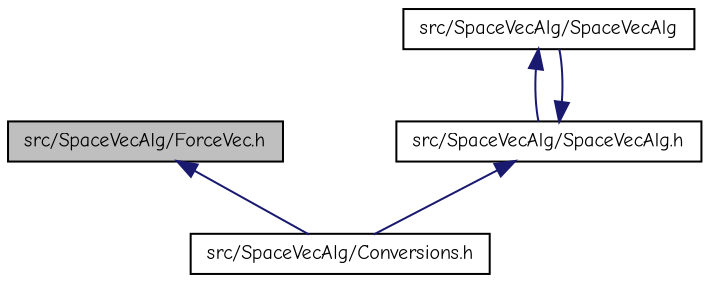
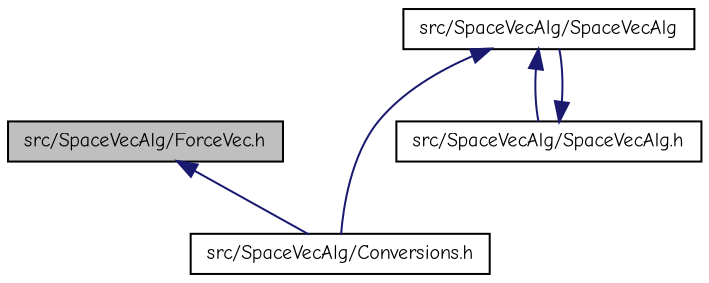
edge "src/SpaceVecAlg/Conversions.h" -> "src/SpaceVecAlg/SpaceVecAlg.h": now "src/SpaceVecAlg/Conversions.h" -> "src/SpaceVecAlg/SpaceVecAlg"
